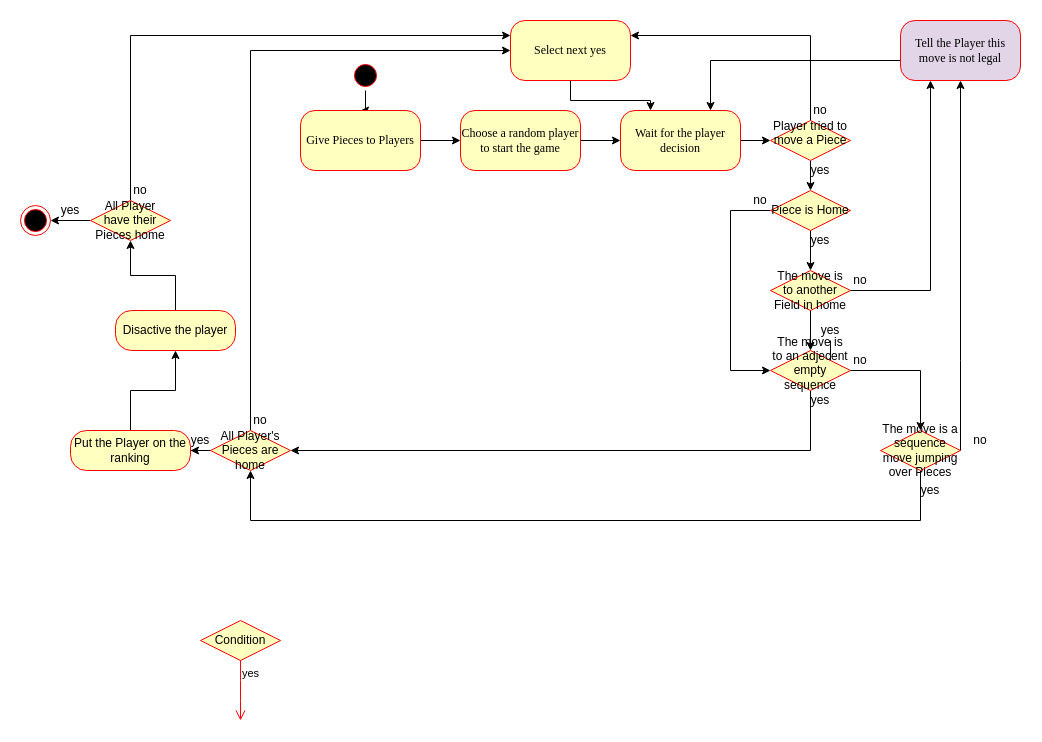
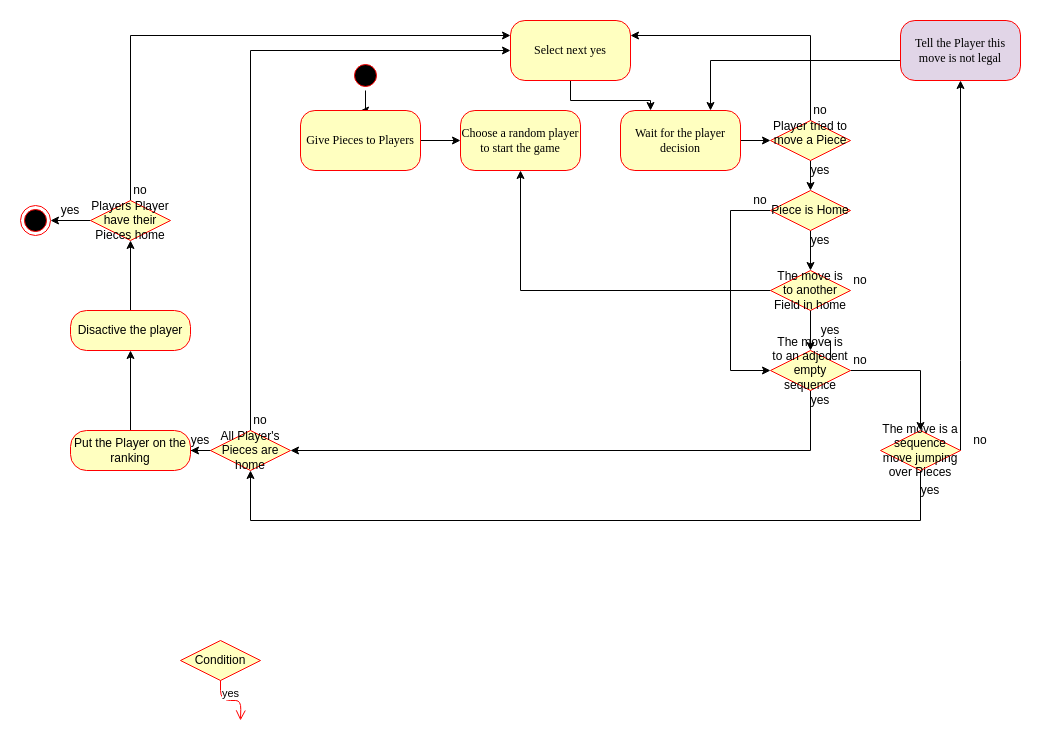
edge "Choose a random player to start the game" -> "Wait for the player decision": removed
node "All Player have their Pieces home": label "All Player have their Pieces home" -> "Players Player have their Pieces home"
edge "The move is to another Field in home" -> "Tell the Player this move is not legal": now "The move is to another Field in home" -> "Choose a random player to start the game"
node "Disactive the player": moved (176, 331) -> (131, 331)
node "Condition": moved (241, 641) -> (221, 661)
